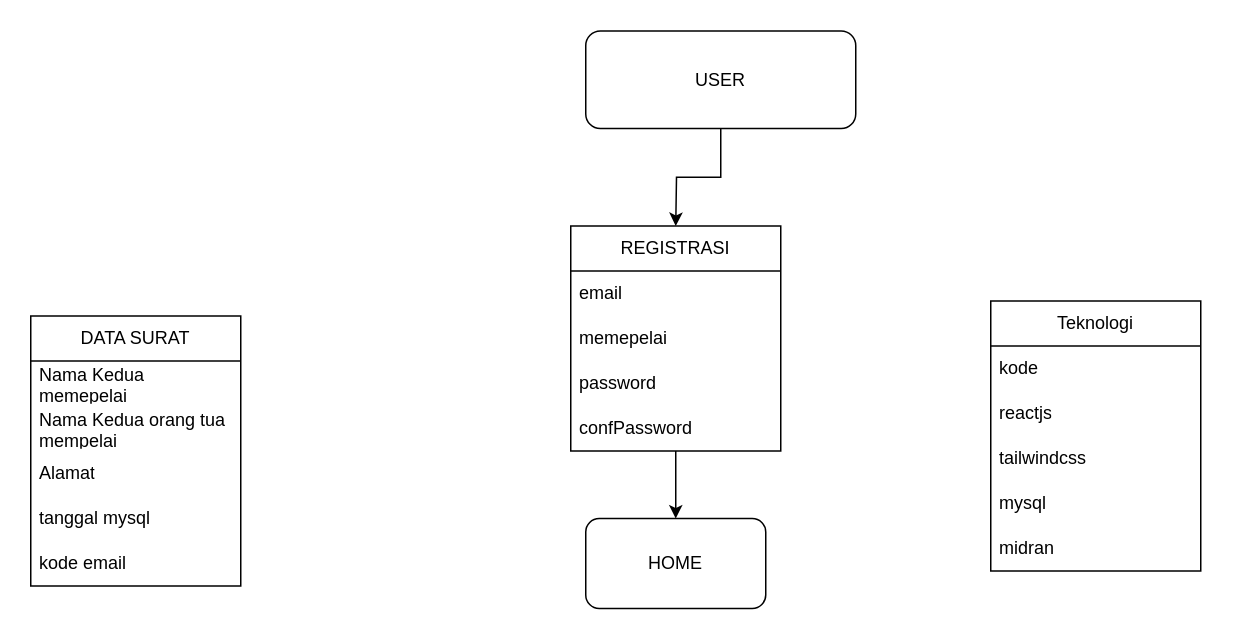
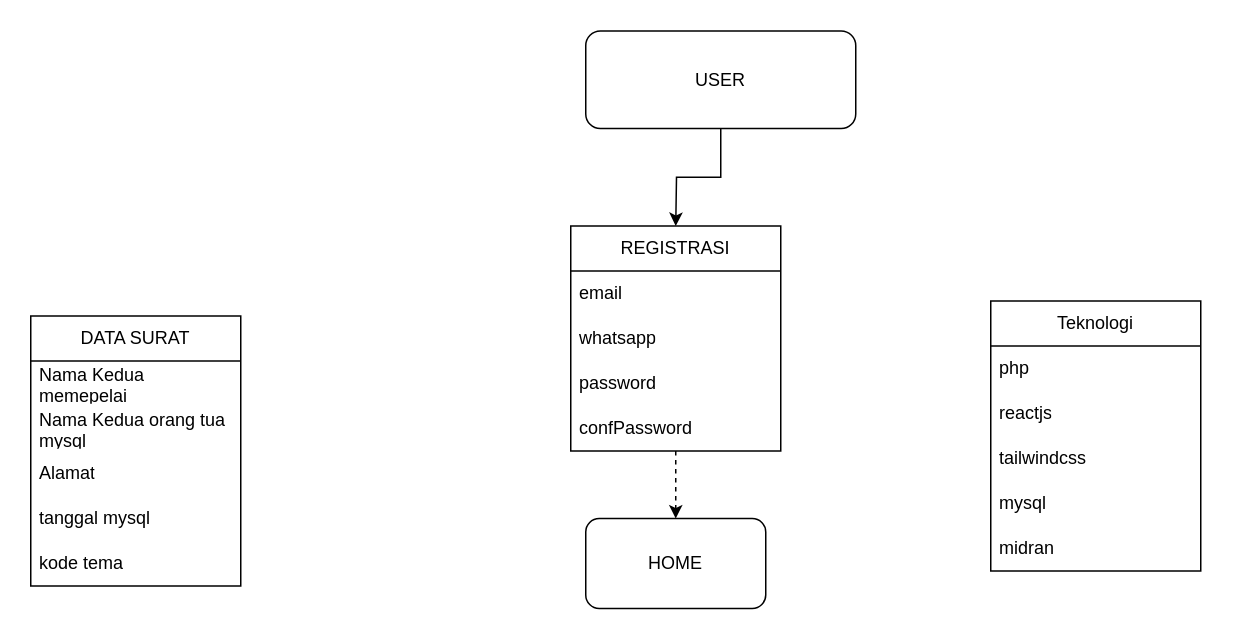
node "memepelai": label "memepelai" -> "whatsapp"
node "kode": label "kode" -> "php"
node "Nama Kedua orang tua mempelai": label "Nama Kedua orang tua mempelai" -> "Nama Kedua orang tua mysql"
edge "REGISTRASI" -> "HOME": style solid -> dashed
node "kode email": label "kode email" -> "kode tema"
